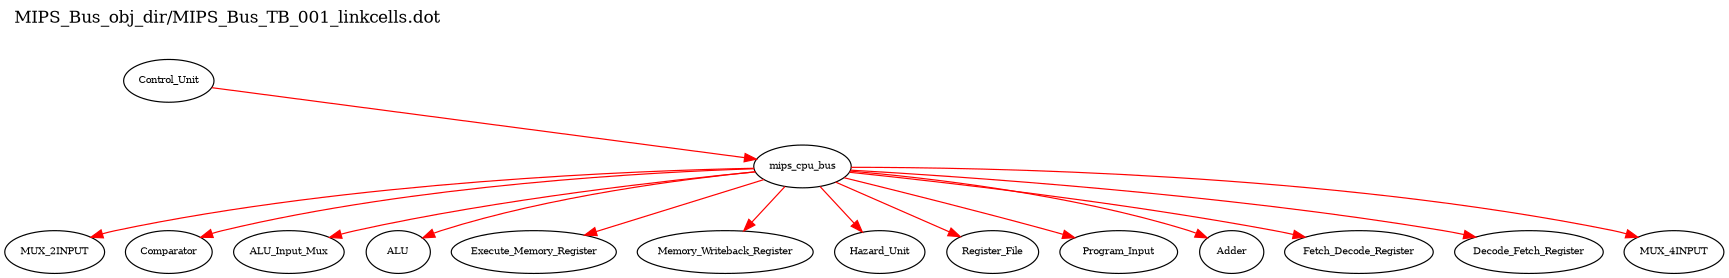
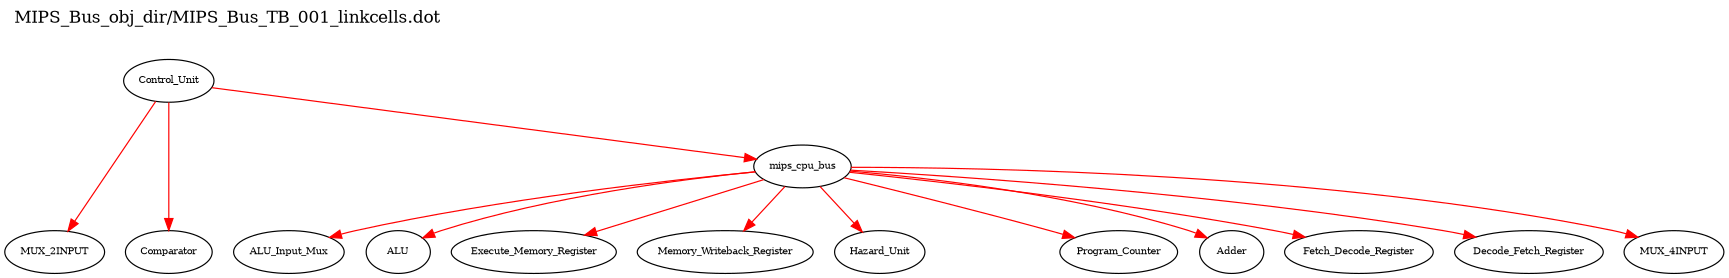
edge "mips_cpu_bus" -> "MUX_2INPUT": now "Control_Unit" -> "MUX_2INPUT"
edge "mips_cpu_bus" -> "Comparator": now "Control_Unit" -> "Comparator"
node "Register_File": removed
node "Program_Input": label "Program_Input" -> "Program_Counter"
